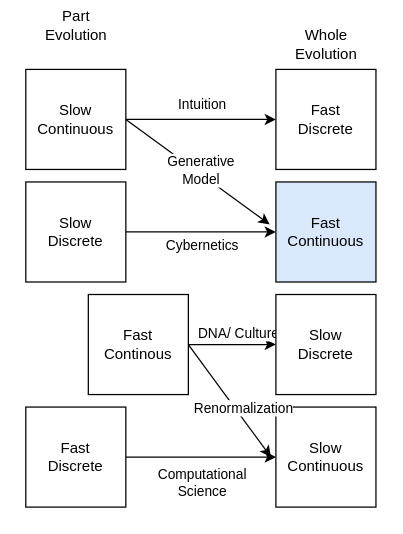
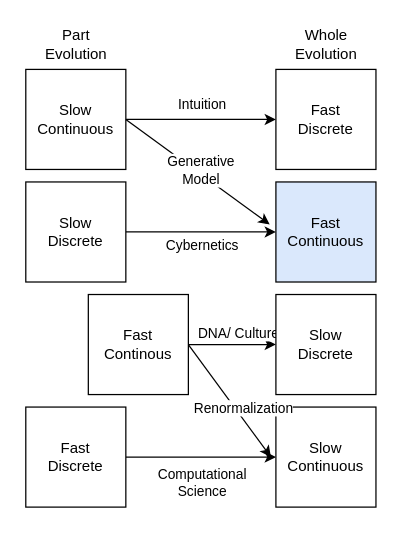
node "Part Evolution": moved (76, 26) -> (76, 44)
